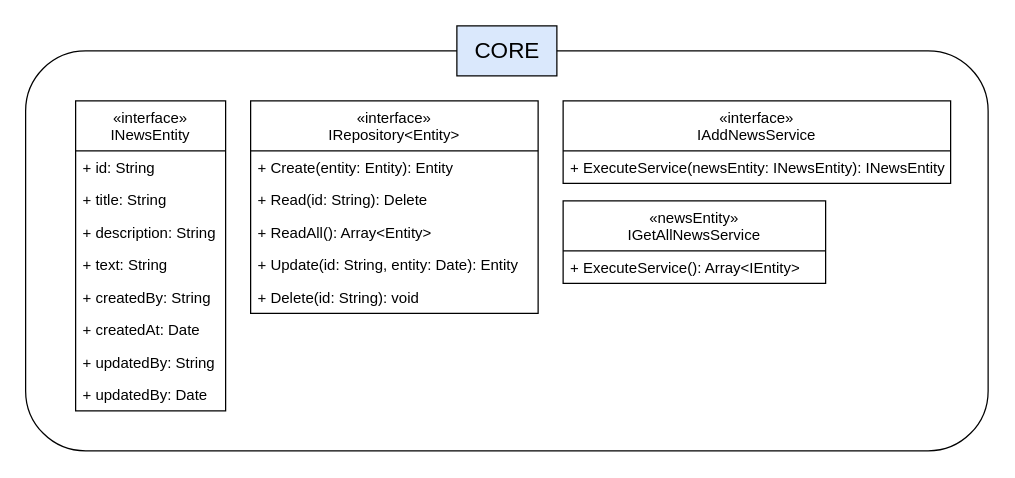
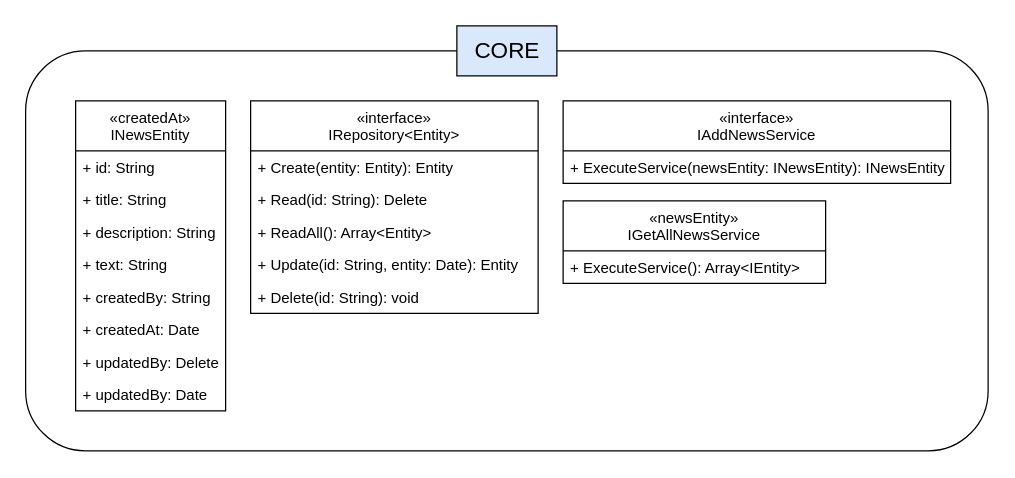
node "«interface» INewsEntity": label "«interface» INewsEntity" -> "«createdAt» INewsEntity"
node "+ updatedBy: String": label "+ updatedBy: String" -> "+ updatedBy: Delete"
